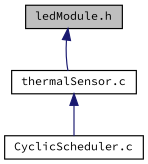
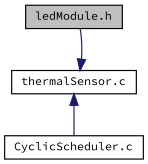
edge "thermalSensor.c" -> "ledModule.h": reversed
